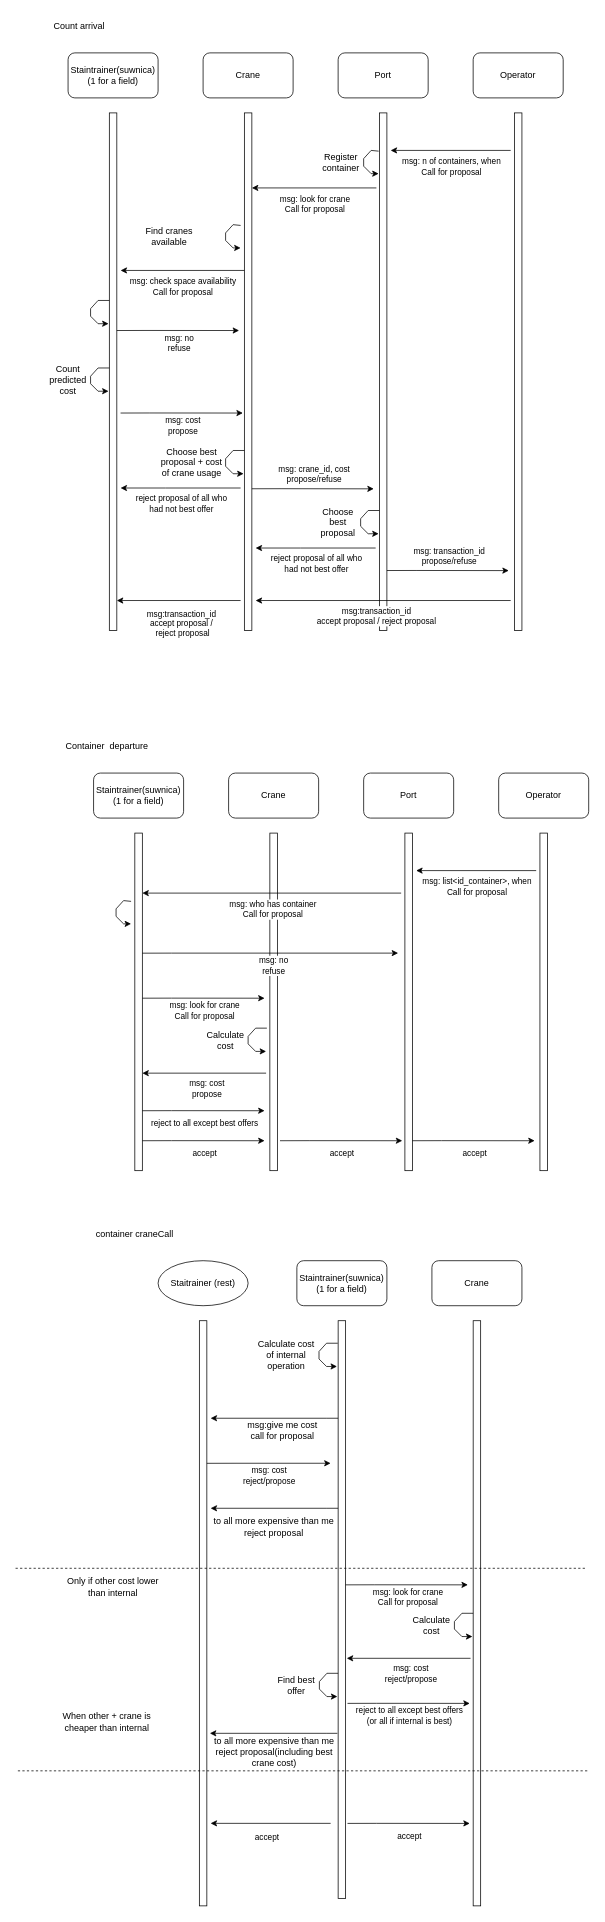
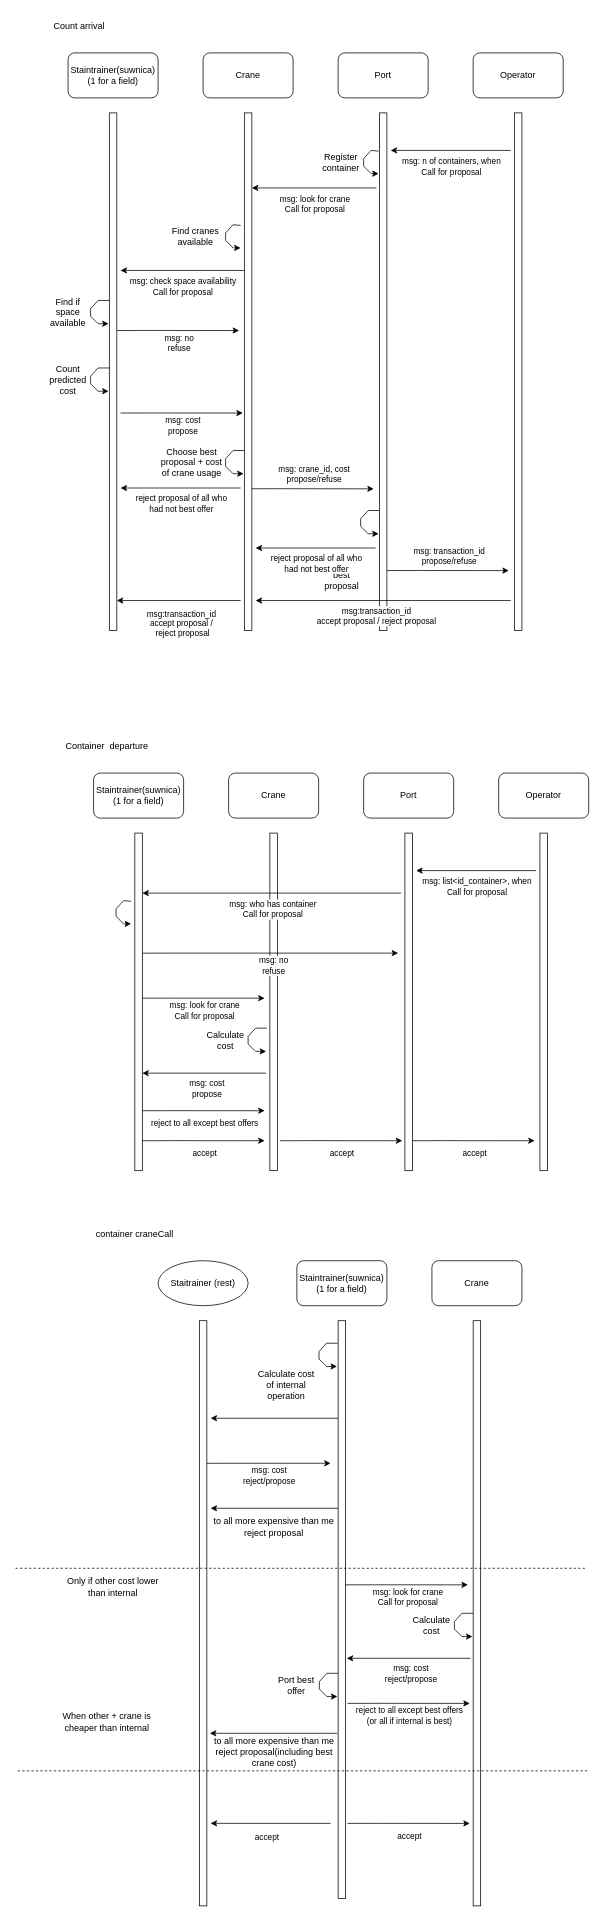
node "Find cranes available": moved (169, 237) -> (195, 237)
node "Find if space available": added
node "Choose best proposal": moved (338, 522) -> (342, 575)
node "Calculate cost of internal operation": moved (286, 1355) -> (286, 1385)
node "msg:give me cost call for proposal": removed
node "Find best offer": label "Find best offer" -> "Port best offer"
